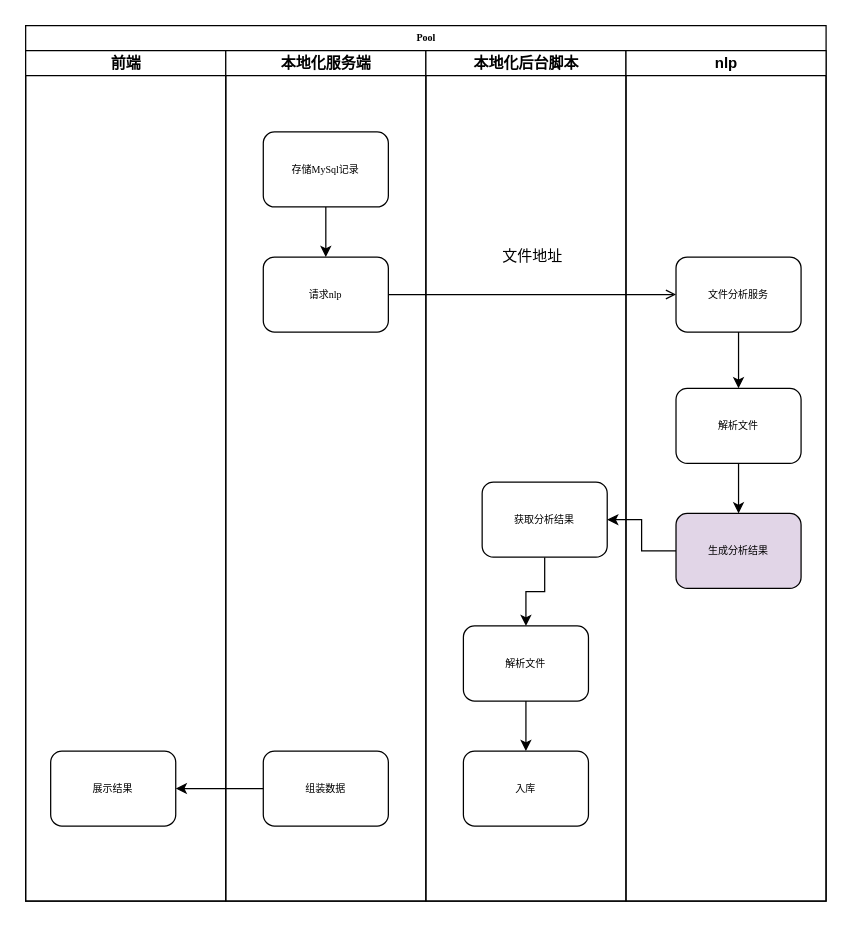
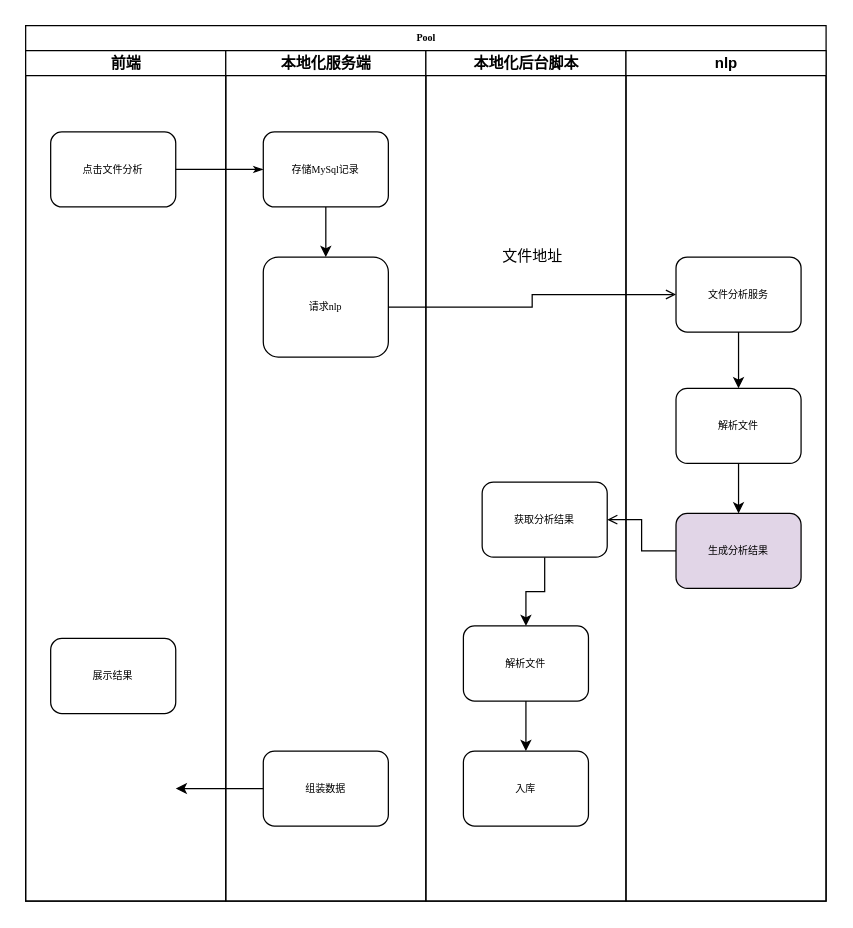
node "点击文件分析": added
edge "点击文件分析" -> "存储MySql记录": added
node "请求nlp": size 125x75 -> 125x100
edge "生成分析结果" -> "获取分析结果": arrowhead classic -> open
node "展示结果": moved (113, 788) -> (113, 676)
